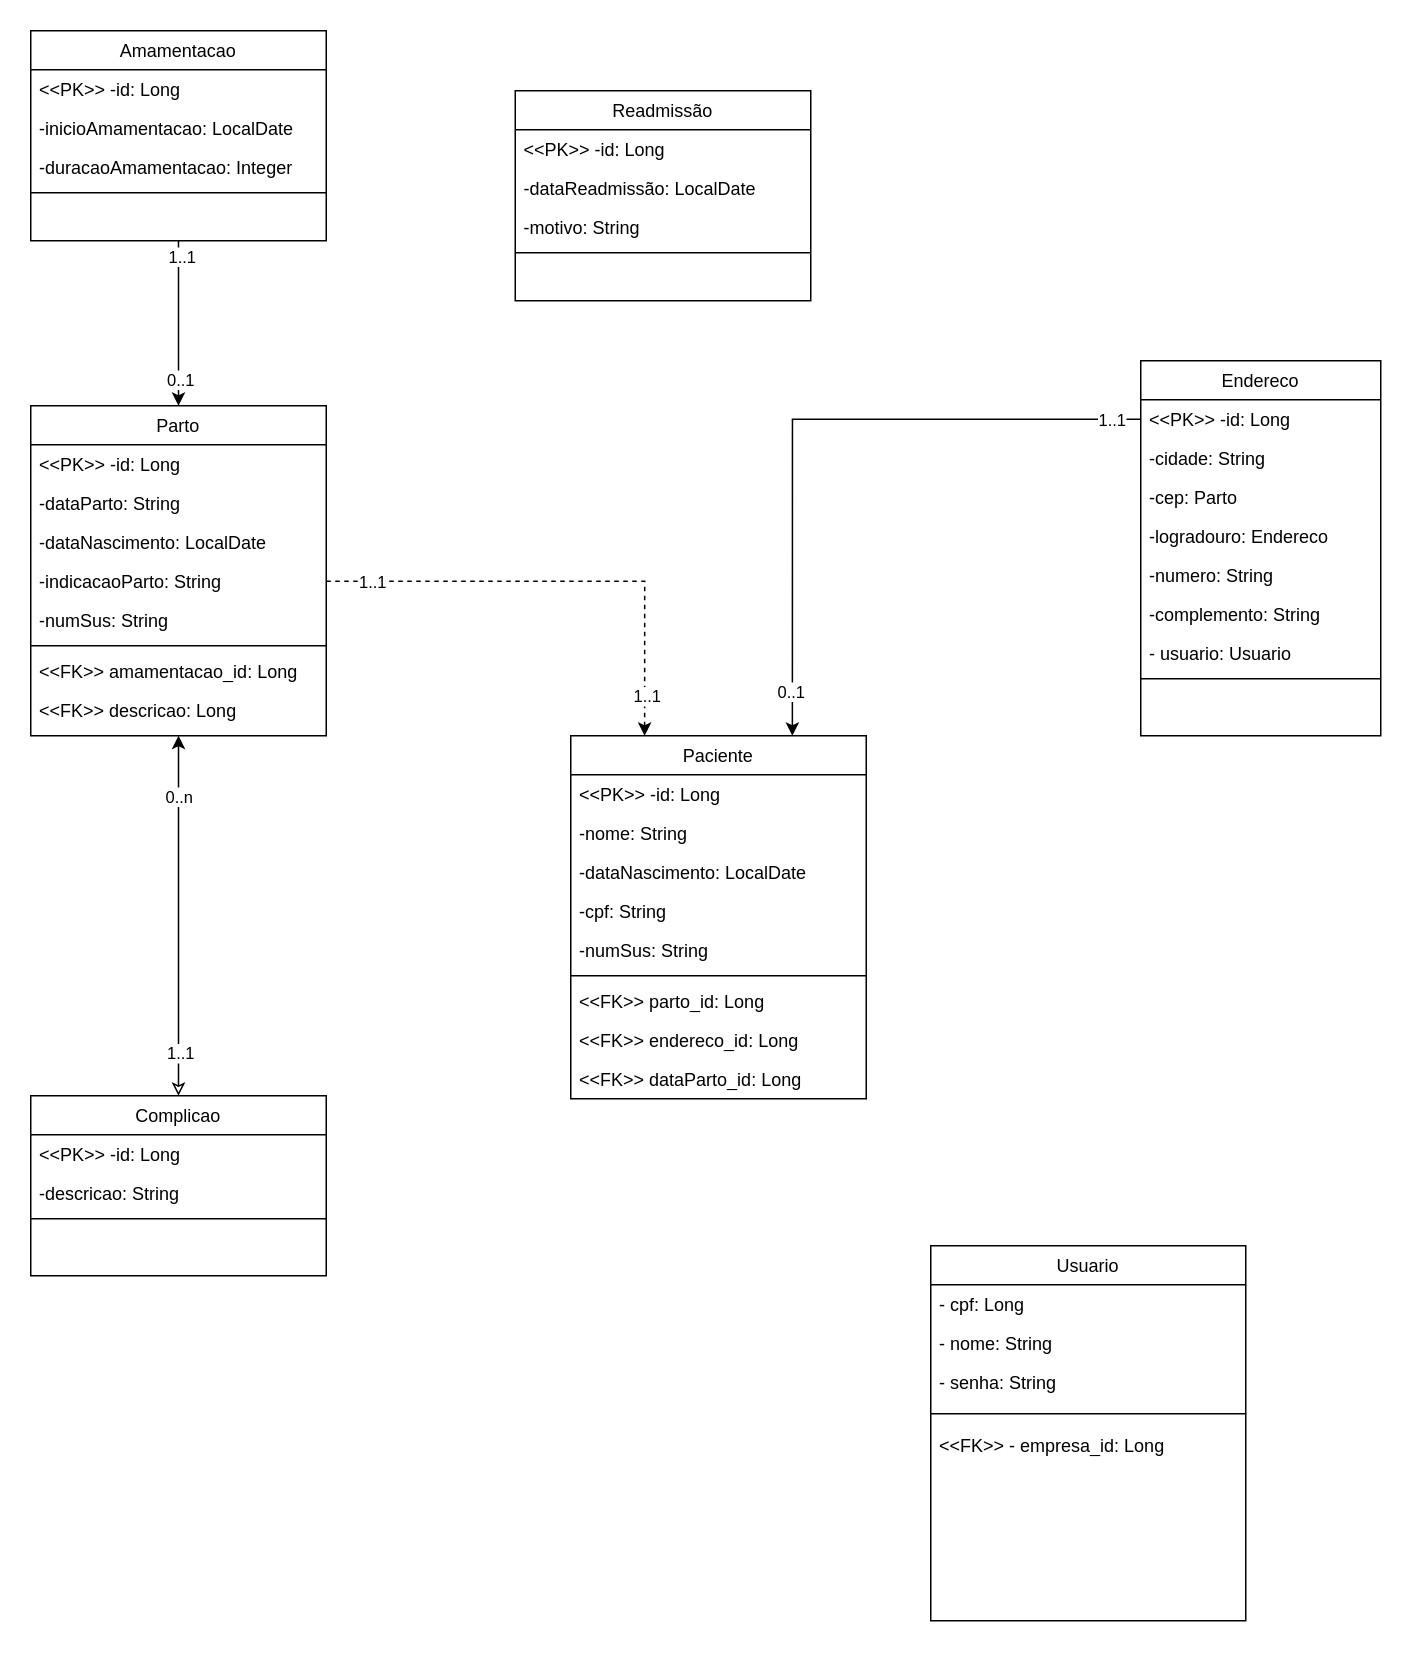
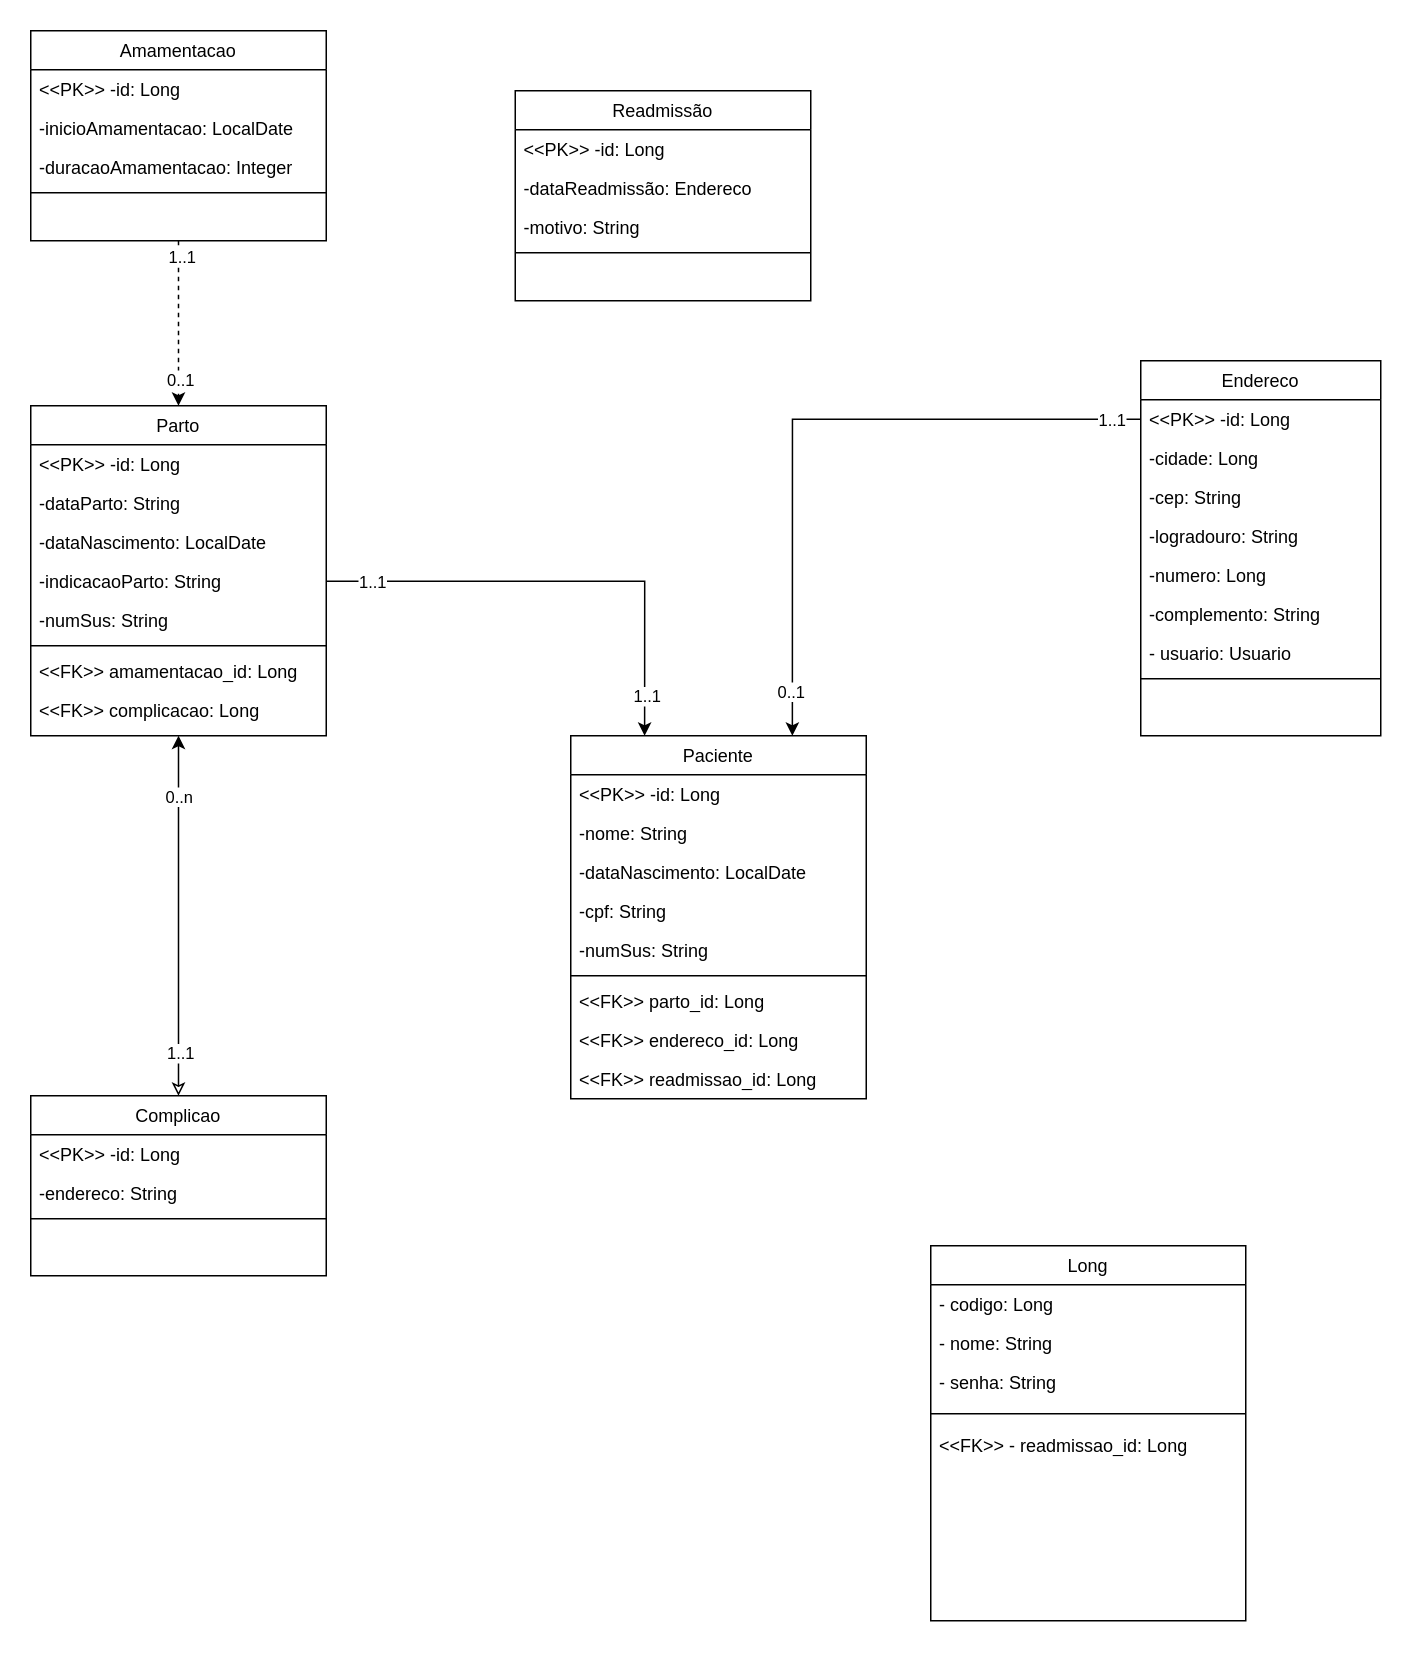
node "-dataReadmissão: LocalDate": label "-dataReadmissão: LocalDate" -> "-dataReadmissão: Endereco"
edge "Amamentacao" -> "Parto": style solid -> dashed
node "-cidade: String": label "-cidade: String" -> "-cidade: Long"
node "-cep: Parto": label "-cep: Parto" -> "-cep: String"
node "-logradouro: Endereco": label "-logradouro: Endereco" -> "-logradouro: String"
node "-numero: String": label "-numero: String" -> "-numero: Long"
edge "-indicacaoParto: String" -> "Paciente": style dashed -> solid
node "<<FK>> descricao: Long": label "<<FK>> descricao: Long" -> "<<FK>> complicacao: Long"
node "<<FK>> dataParto_id: Long": label "<<FK>> dataParto_id: Long" -> "<<FK>> readmissao_id: Long"
node "-descricao: String": label "-descricao: String" -> "-endereco: String"
node "Usuario": label "Usuario" -> "Long"
node "- cpf: Long": label "- cpf: Long" -> "- codigo: Long"
node "<<FK>> - empresa_id: Long": label "<<FK>> - empresa_id: Long" -> "<<FK>> - readmissao_id: Long"
